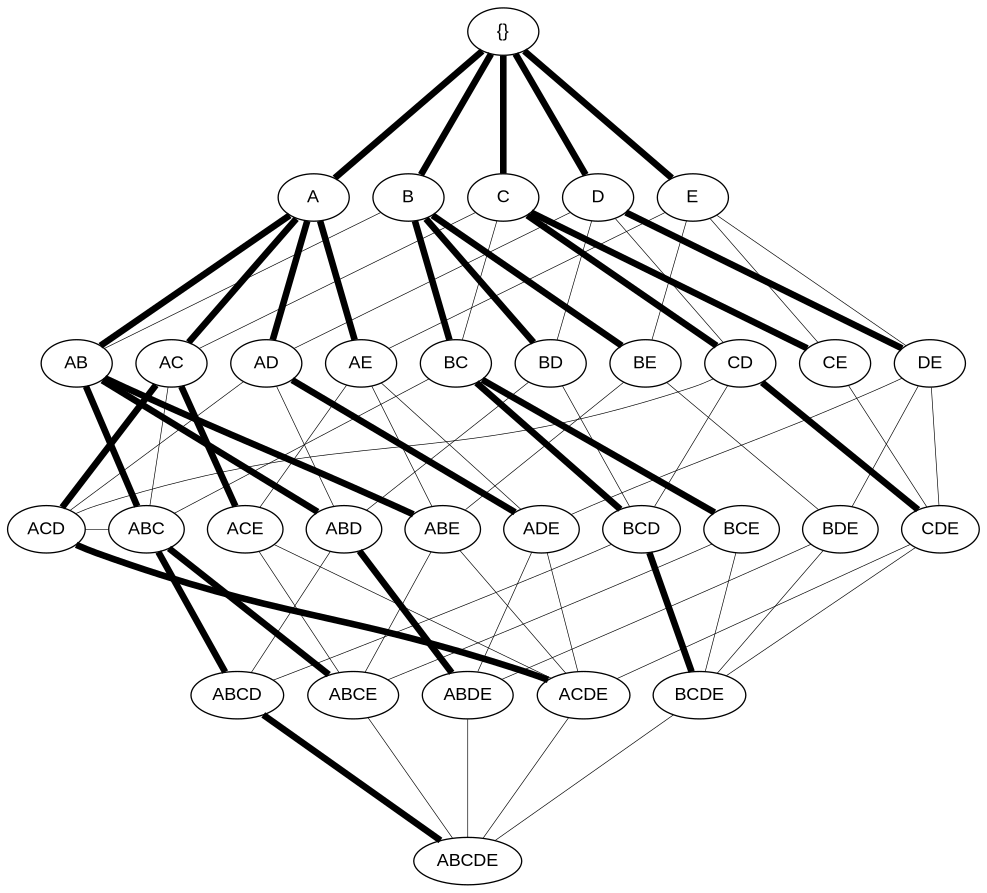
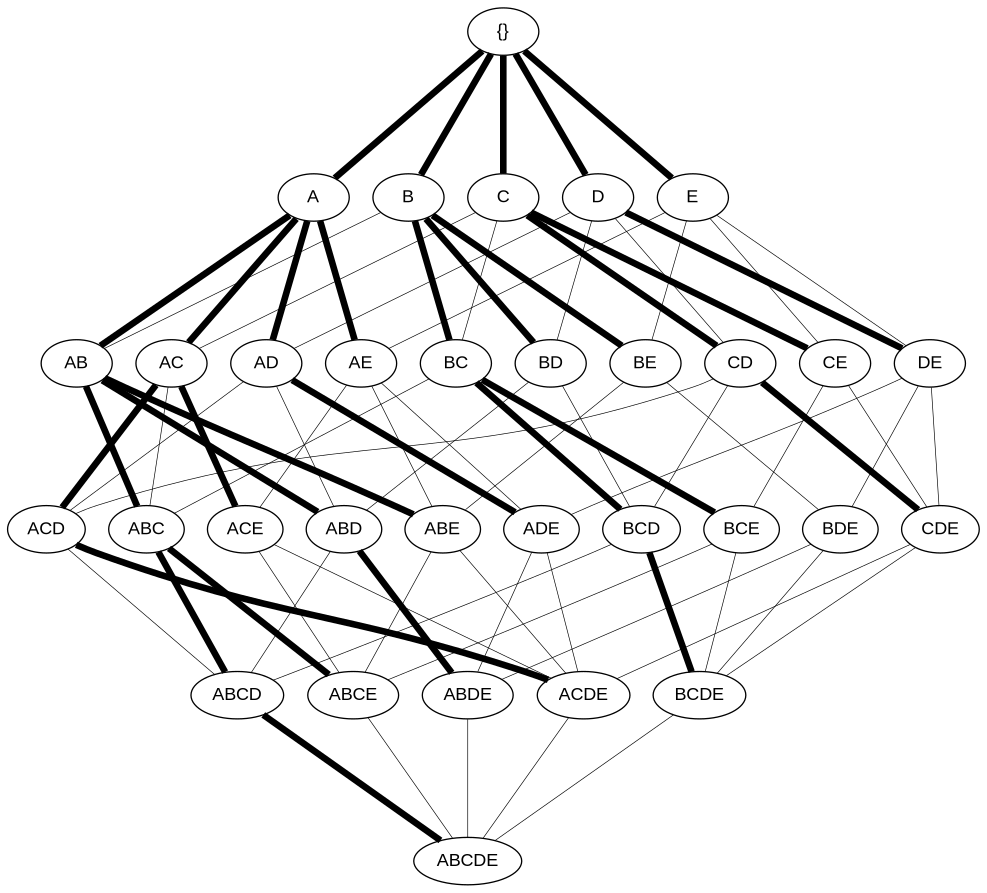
edge "CE" -- "BCE": added
edge "ACD" -- "ABC": now "ACD" -- "ABCD"
